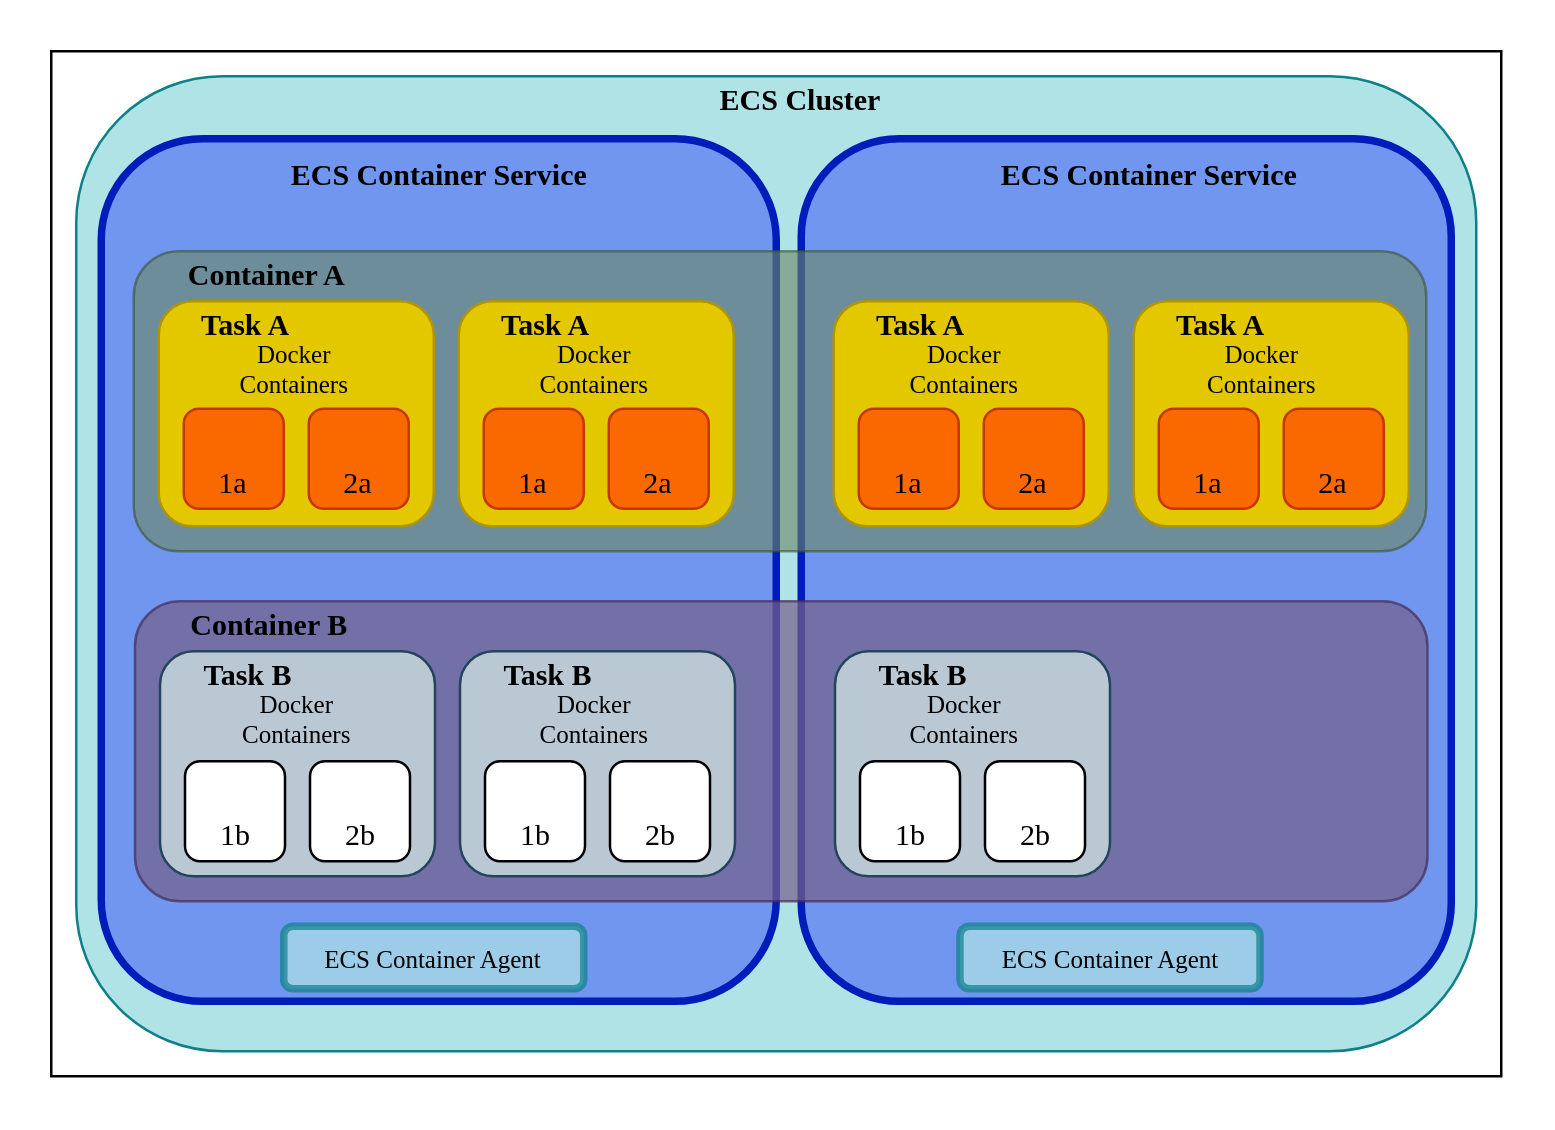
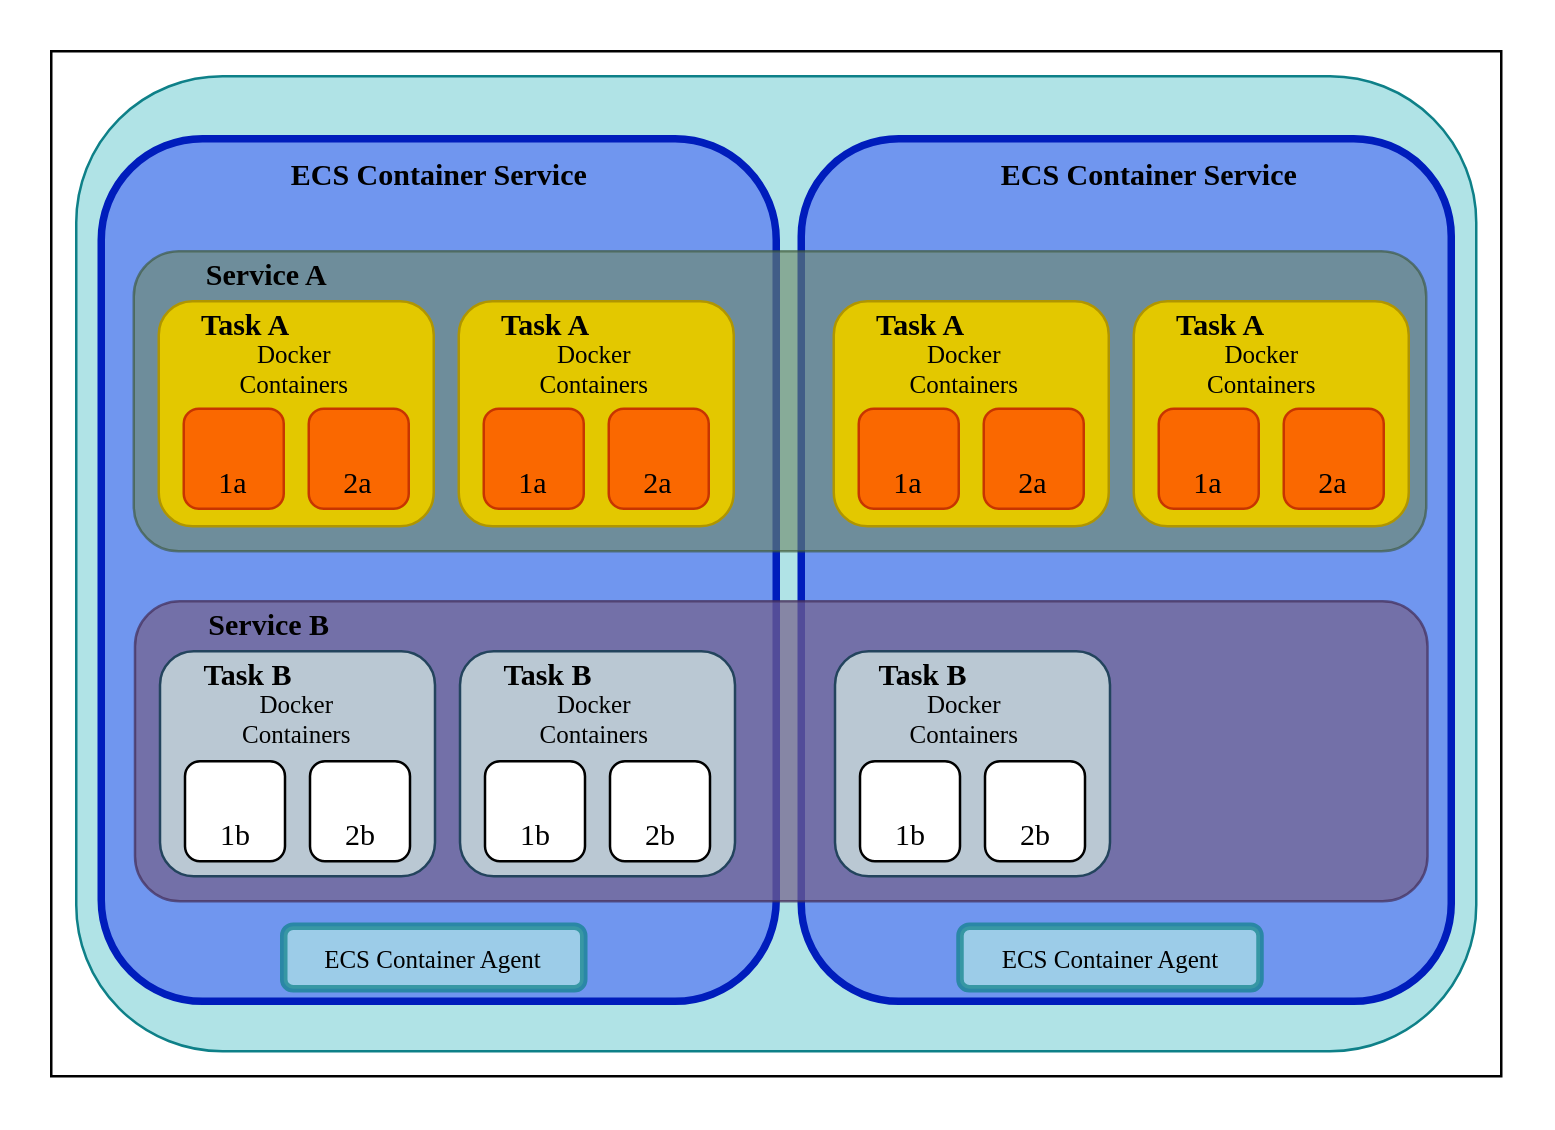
node "ECS Cluster": removed
node "Container A": label "Container A" -> "Service A"
node "Container B": label "Container B" -> "Service B"
